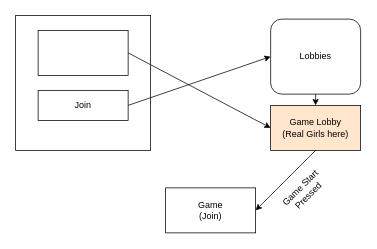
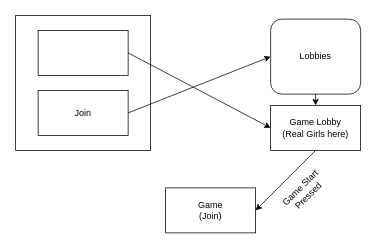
node "Join": size 90x30 -> 90x45
node "Game Lobby (Real Girls here)": fillcolor #ffe6cc -> #ffffff
